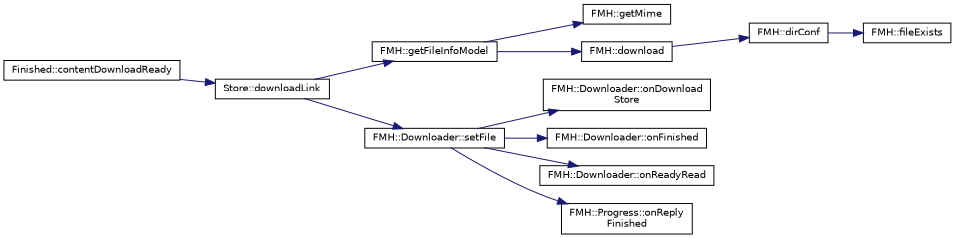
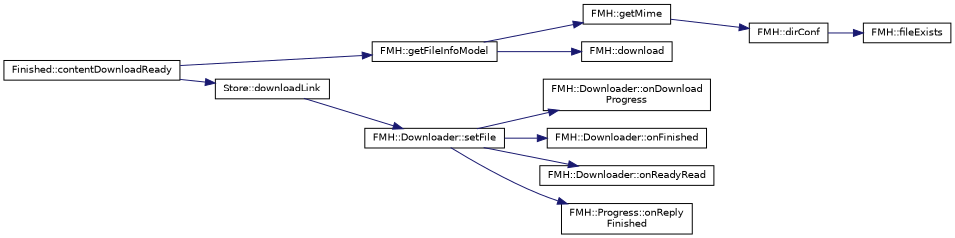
edge "FMH::download" -> "FMH::dirConf": now "FMH::getMime" -> "FMH::dirConf"
edge "Store::downloadLink" -> "FMH::getFileInfoModel": now "Finished::contentDownloadReady" -> "FMH::getFileInfoModel"
node "FMH::Downloader::onDownload Store": label "FMH::Downloader::onDownload Store" -> "FMH::Downloader::onDownload Progress"
